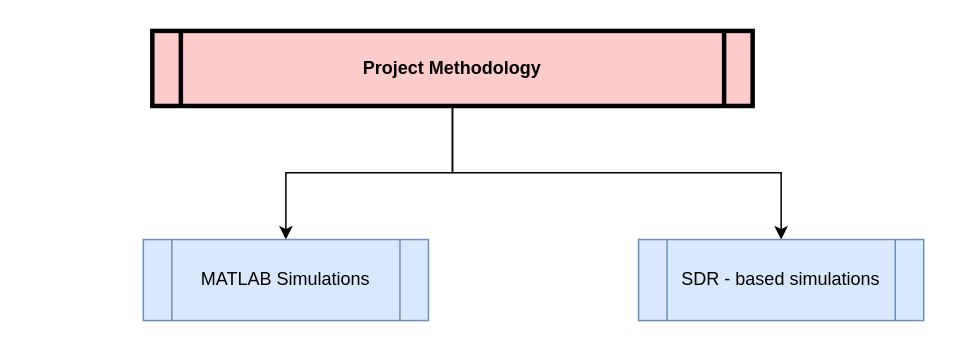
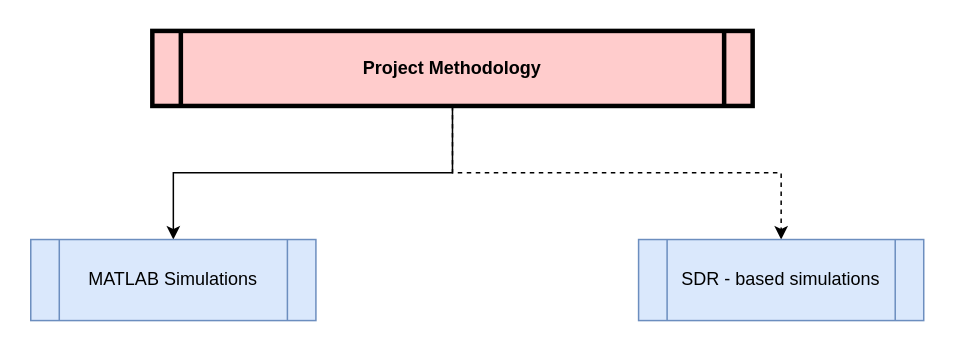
edge "Project Methodology" -> "SDR - based simulations": style solid -> dashed
node "MATLAB Simulations": moved (286, 280) -> (173, 280)
